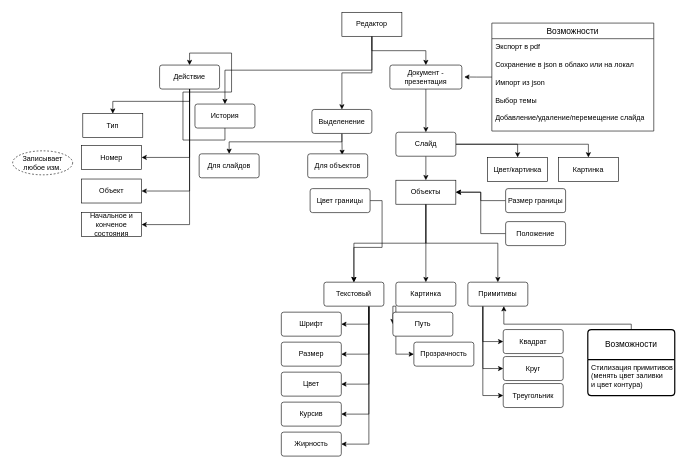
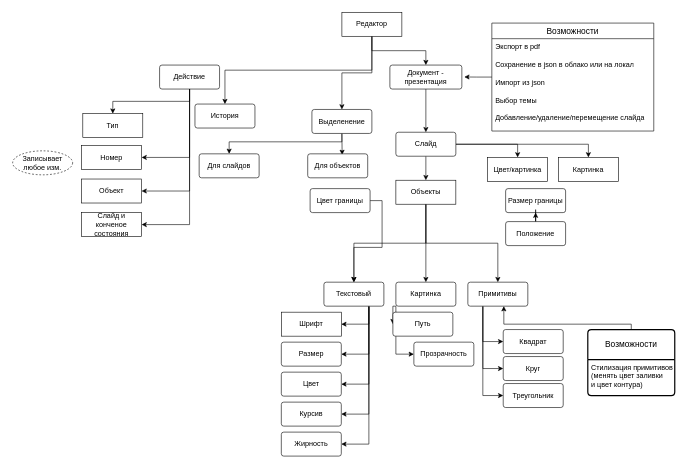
edge "История" -> "Действие": removed
edge "Размер границы" -> "Объекты": removed
node "Начальное и конченое состояния": label "Начальное и конченое состояния" -> "Слайд и конченое состояния"
edge "Положение" -> "Объекты": now "Положение" -> "Размер границы"
node "Шрифт": shape rounded rectangle -> rectangle
